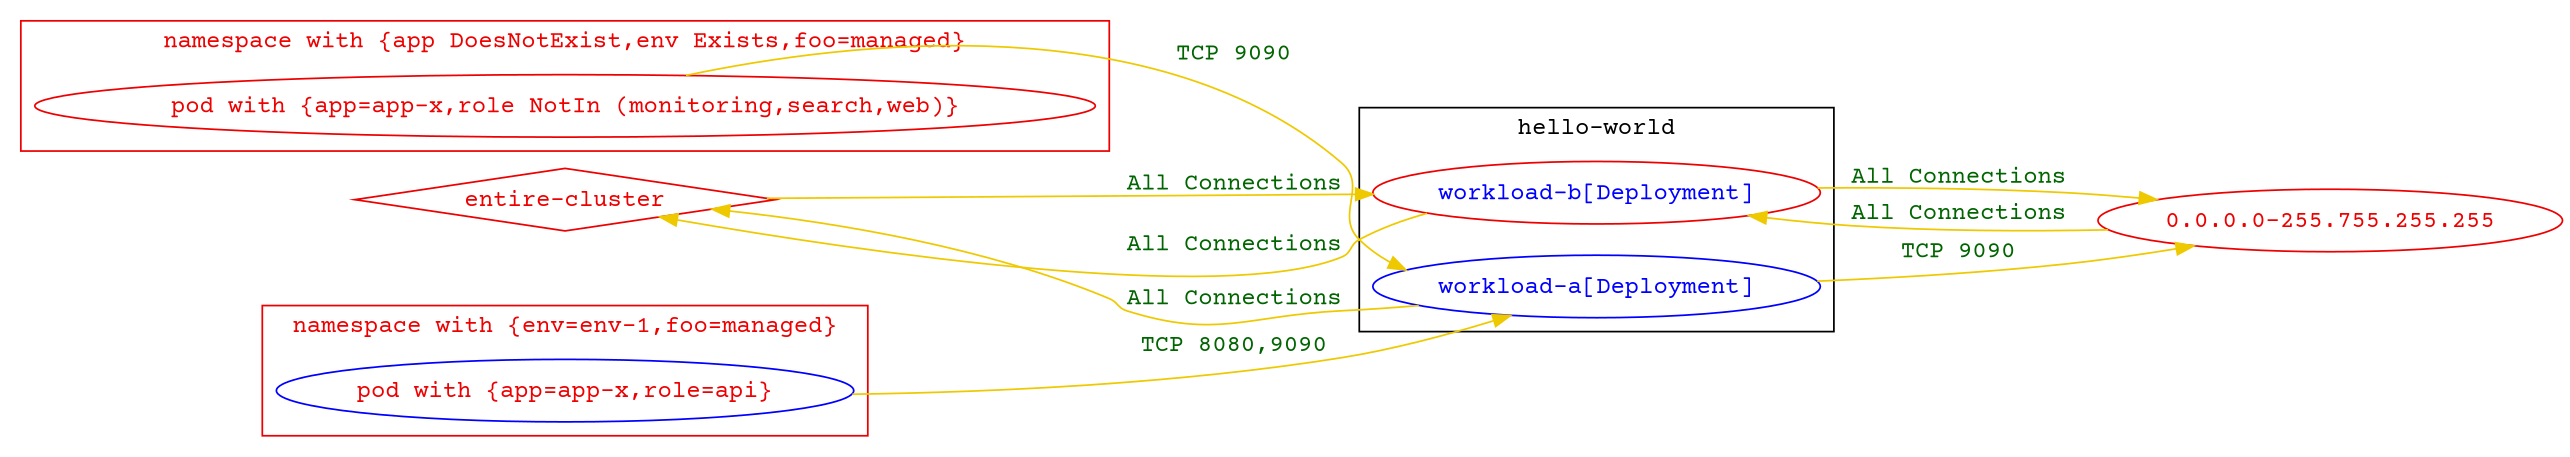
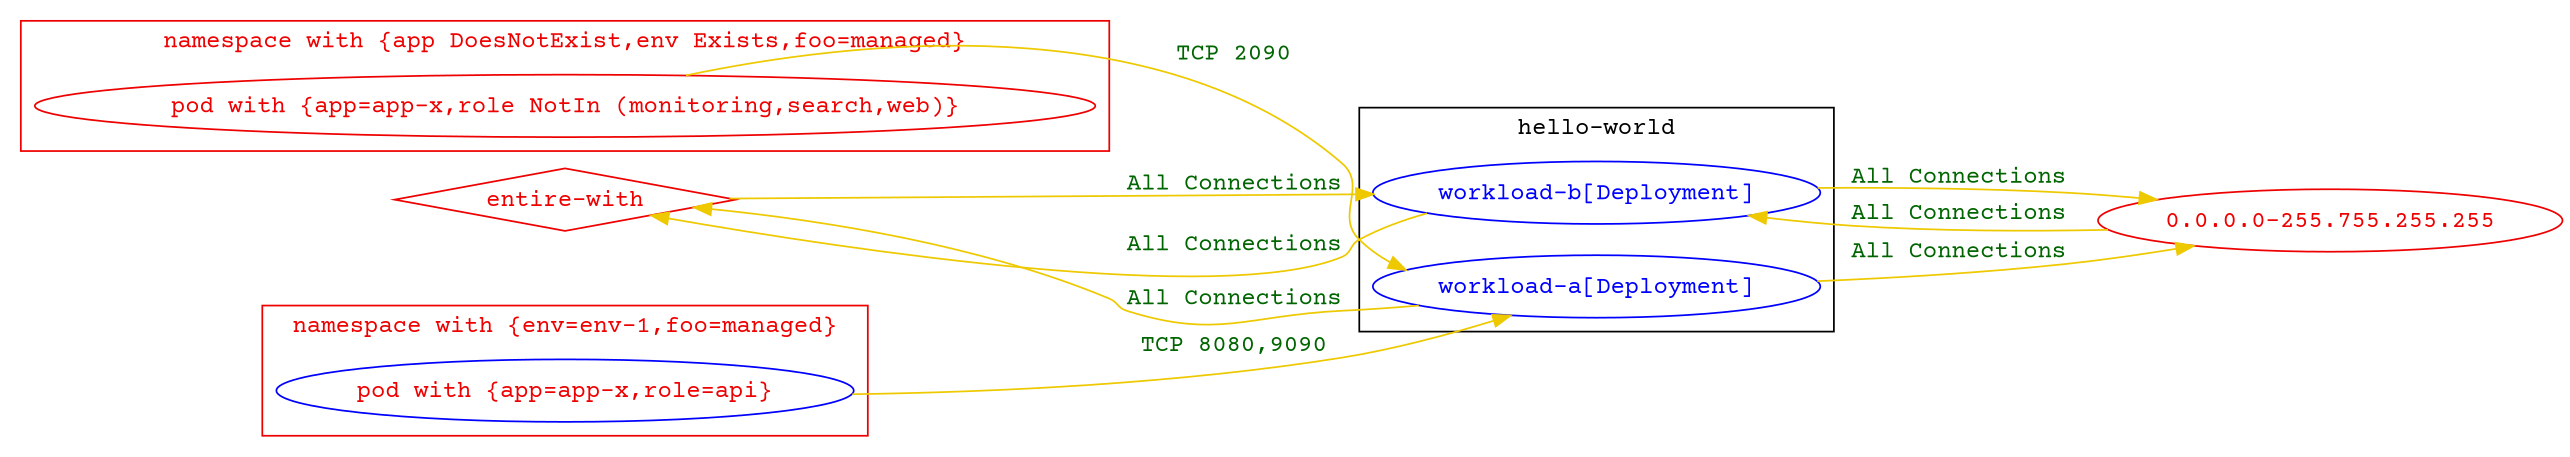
edge "pod with {app=app-x,role NotIn (monitoring,search,web)}" -> "workload-a[Deployment]": label "TCP 9090" -> "TCP 2090"
node "workload-b[Deployment]": color red2 -> blue
node "entire-cluster": label "entire-cluster" -> "entire-with"
edge "workload-a[Deployment]" -> "0.0.0.0-255.755.255.255": label "TCP 9090" -> "All Connections"
